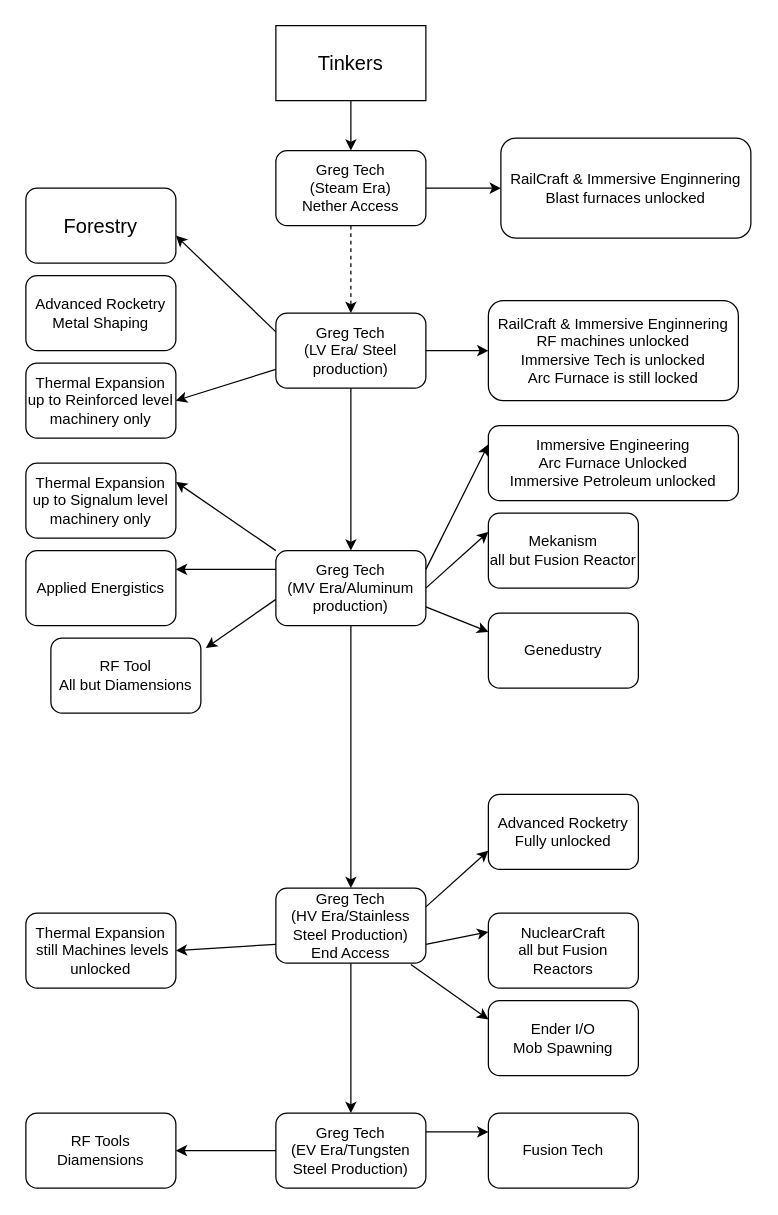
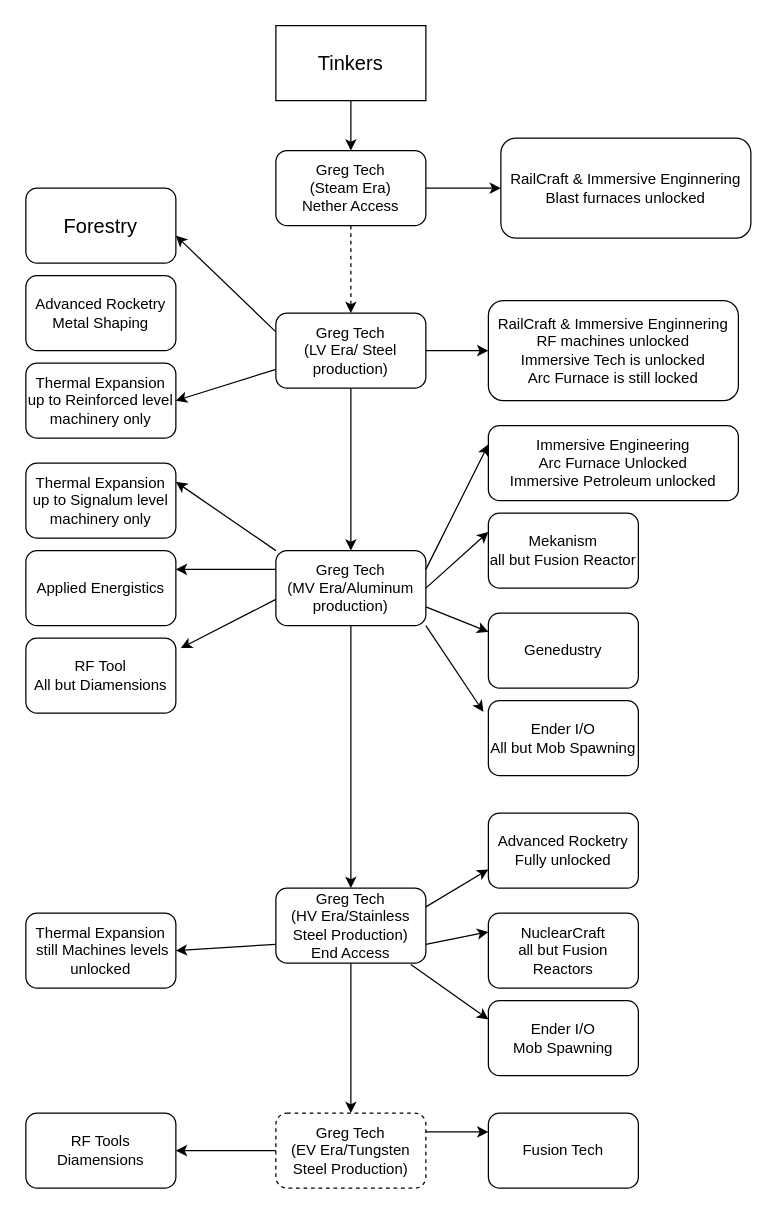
edge "Greg Tech (MV Era/Aluminum production)" -> "Ender I/O All but Mob Spawning": added
node "RF Tool All but Diamensions": moved (126, 676) -> (101, 676)
node "Ender I/O All but Mob Spawning": added
node "Advanced Rocketry Fully unlocked": moved (563, 832) -> (563, 851)
node "Greg Tech (EV Era/Tungsten Steel Production)": style solid -> dashed
